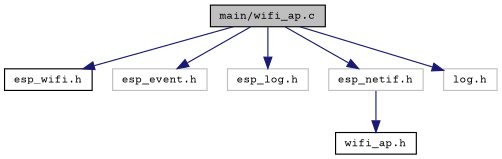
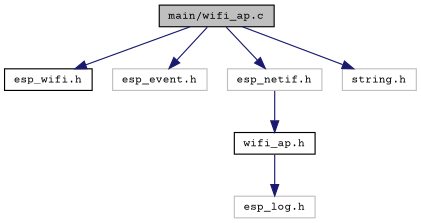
edge "main/wifi_ap.c" -> "esp_log.h": now "wifi_ap.h" -> "esp_log.h"
node "log.h": label "log.h" -> "string.h"
